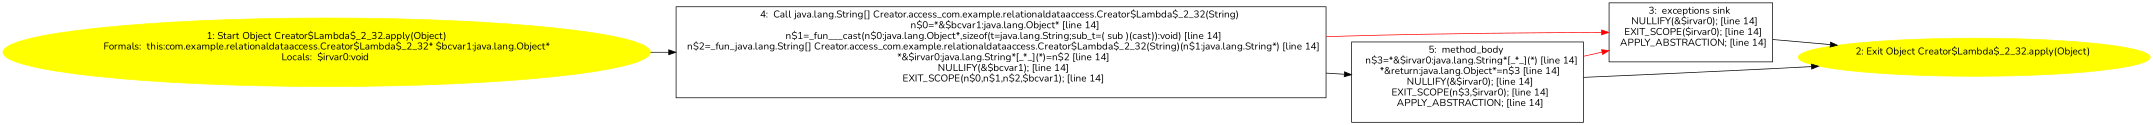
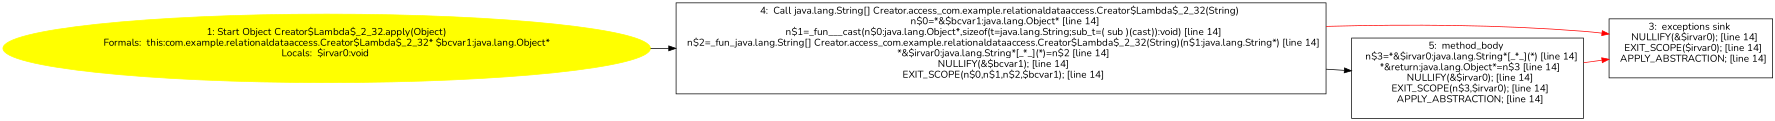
node "2: Exit Object Creator$Lambda$_2_32.apply(Object)": removed
